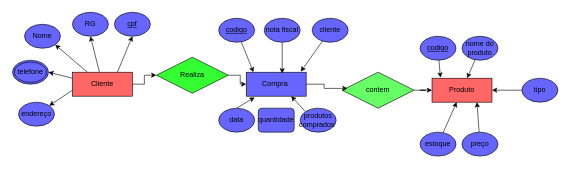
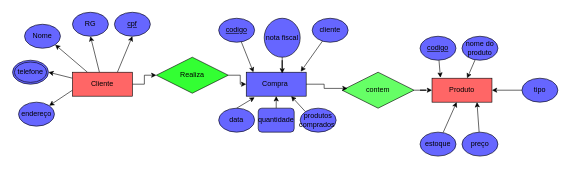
node "nota fiscal": size 36x24 -> 36x39
edge "quantidade" -> "Compra": added
